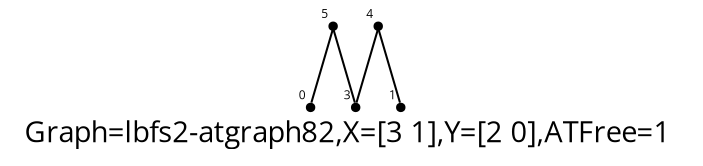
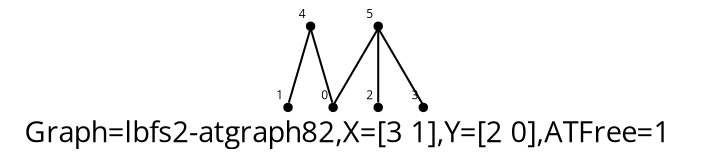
edge "4" -- "3": now "4" -- "0"
node "2": added
